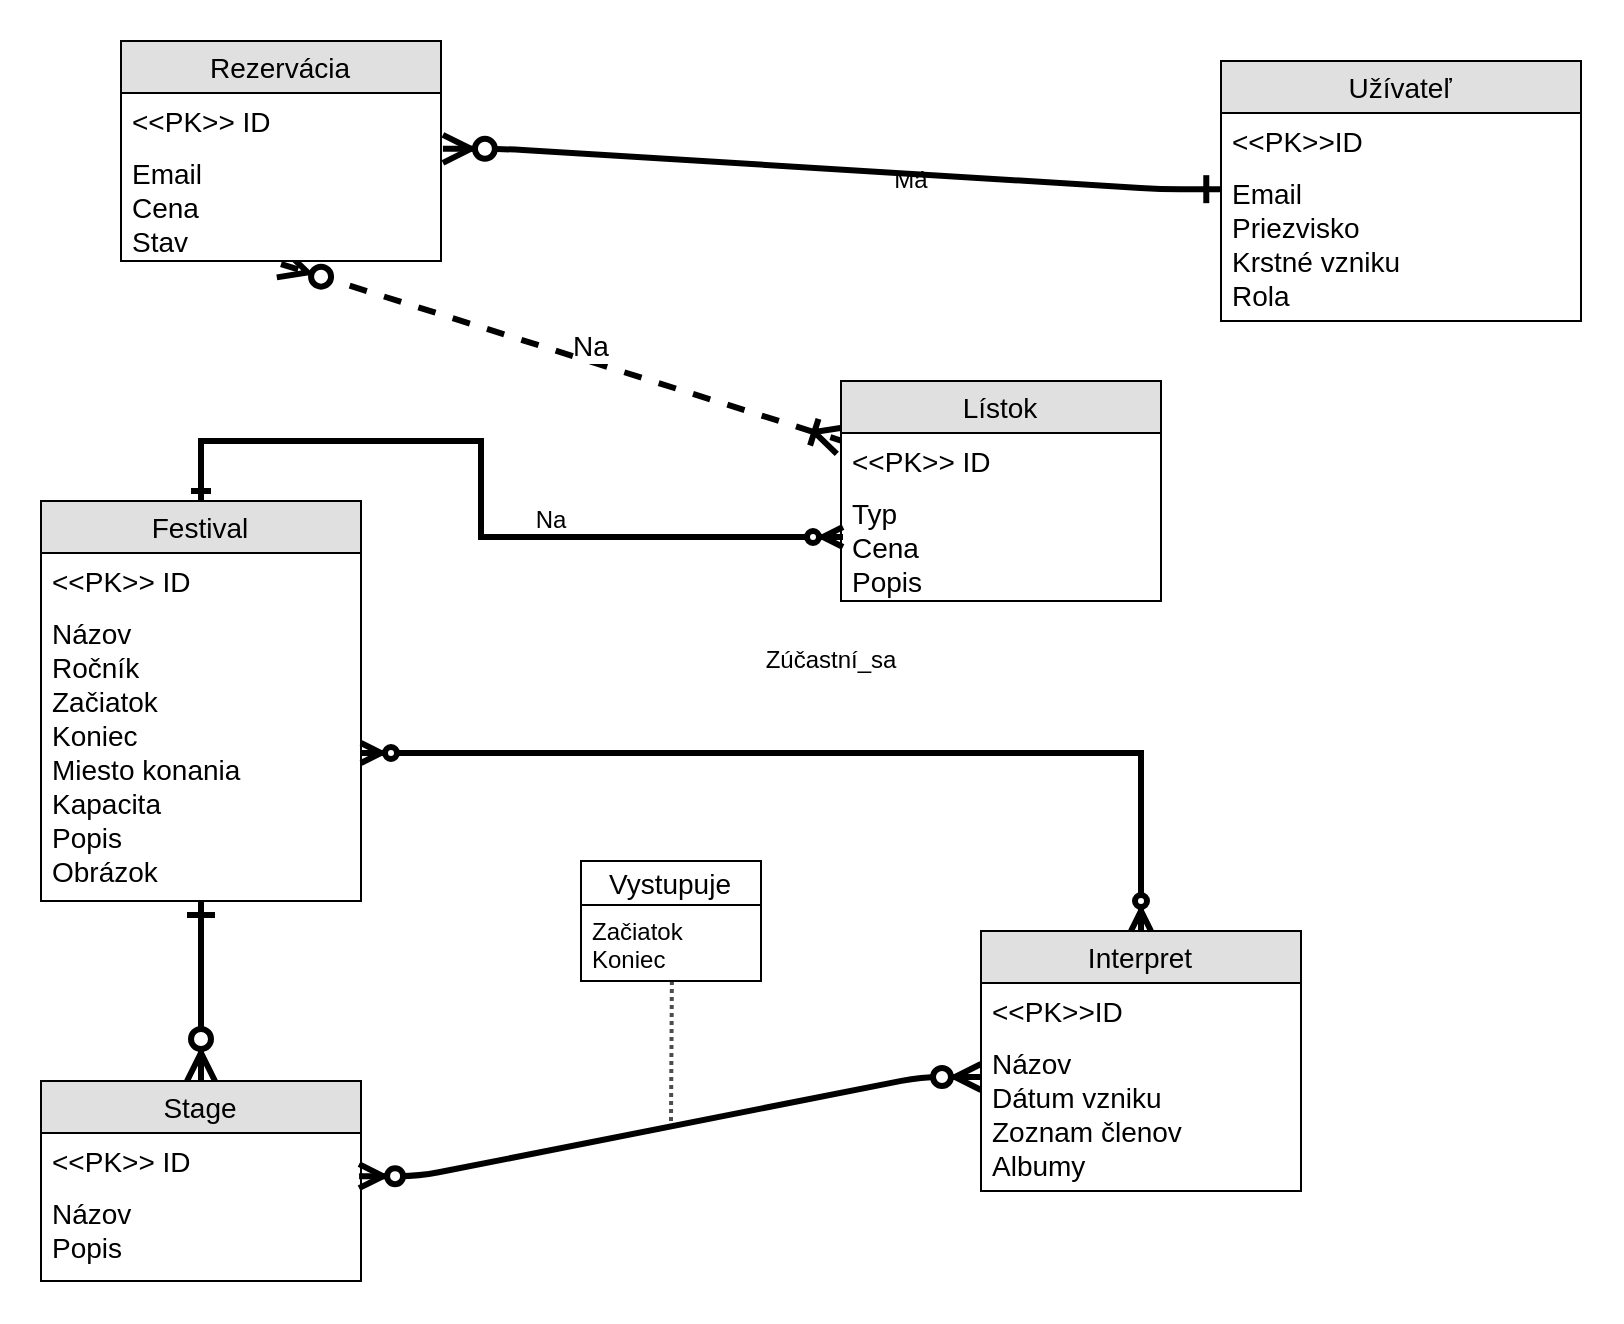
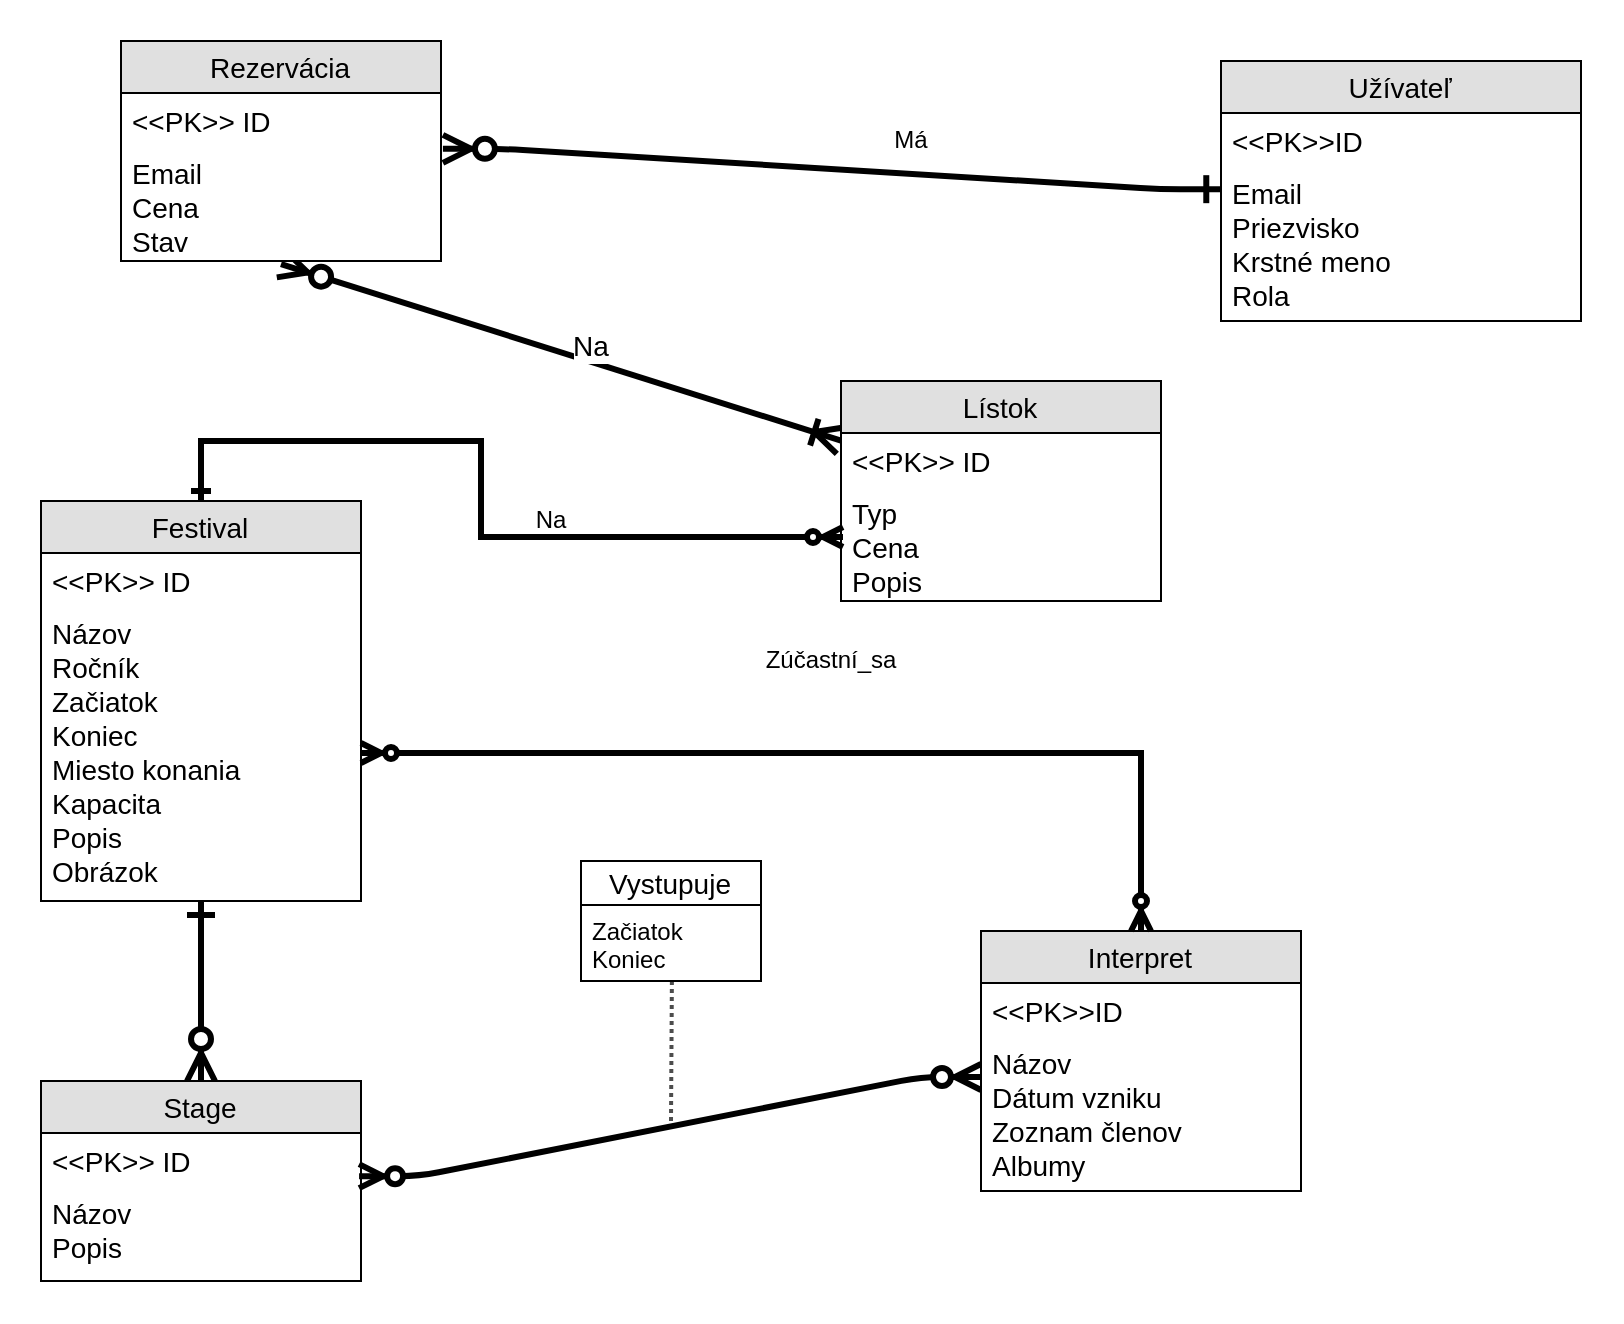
node "Má": moved (911, 181) -> (911, 141)
node "Email Priezvisko Krstné vzniku Rola": label "Email Priezvisko Krstné vzniku Rola" -> "Email Priezvisko Krstné meno Rola"
edge "Email Cena Stav" -- "Lístok": style dashed -> solid
